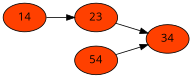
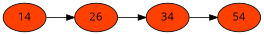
node "23": label "23" -> "26"
edge "54" -> "34": reversed
